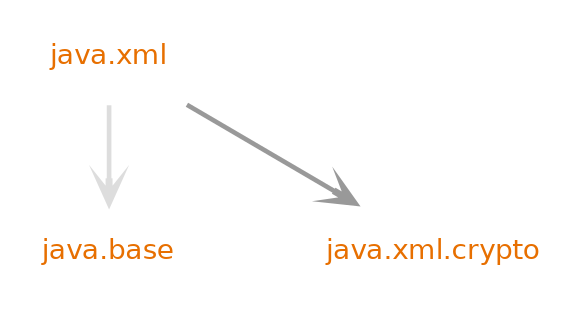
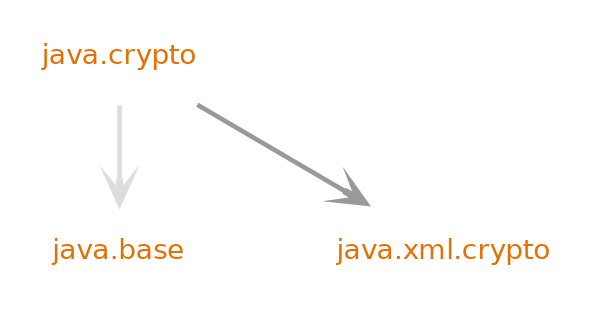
node "java.xml": label "java.xml" -> "java.crypto"
